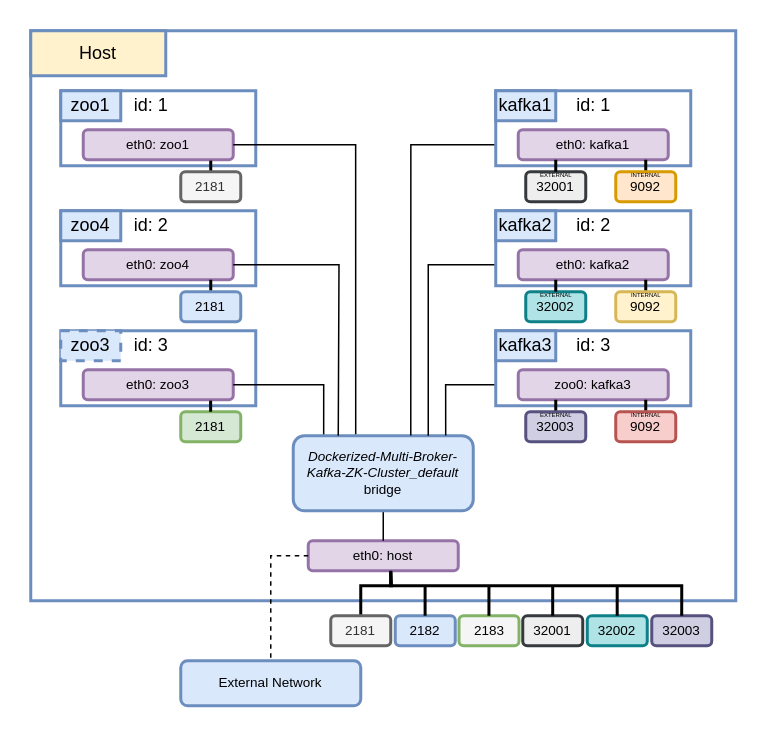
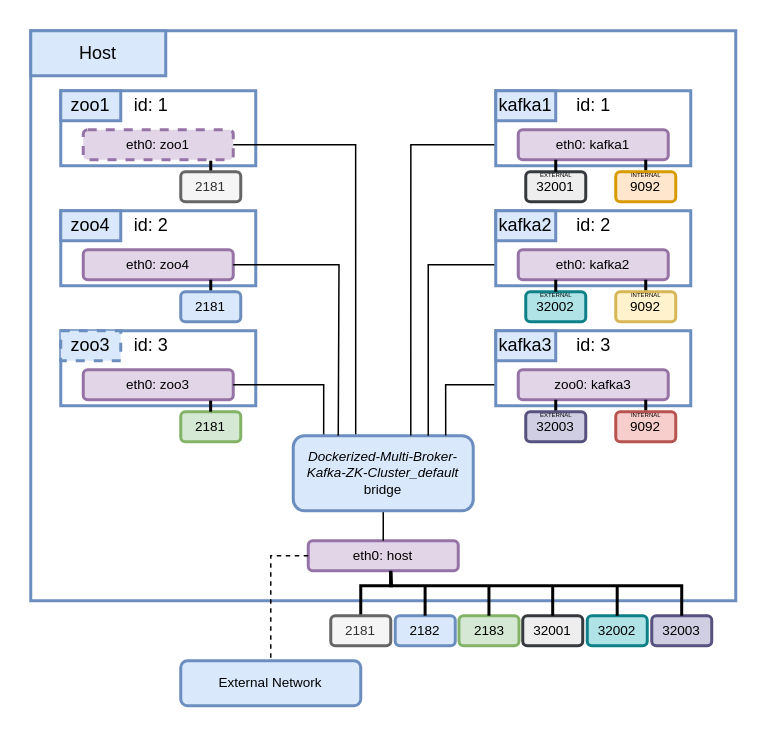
node "Host": fillcolor #fff2cc -> #dae8fc
node "eth0: zoo1": style solid -> dashed
node "2183": fillcolor #f5f5f5 -> #d5e8d4
